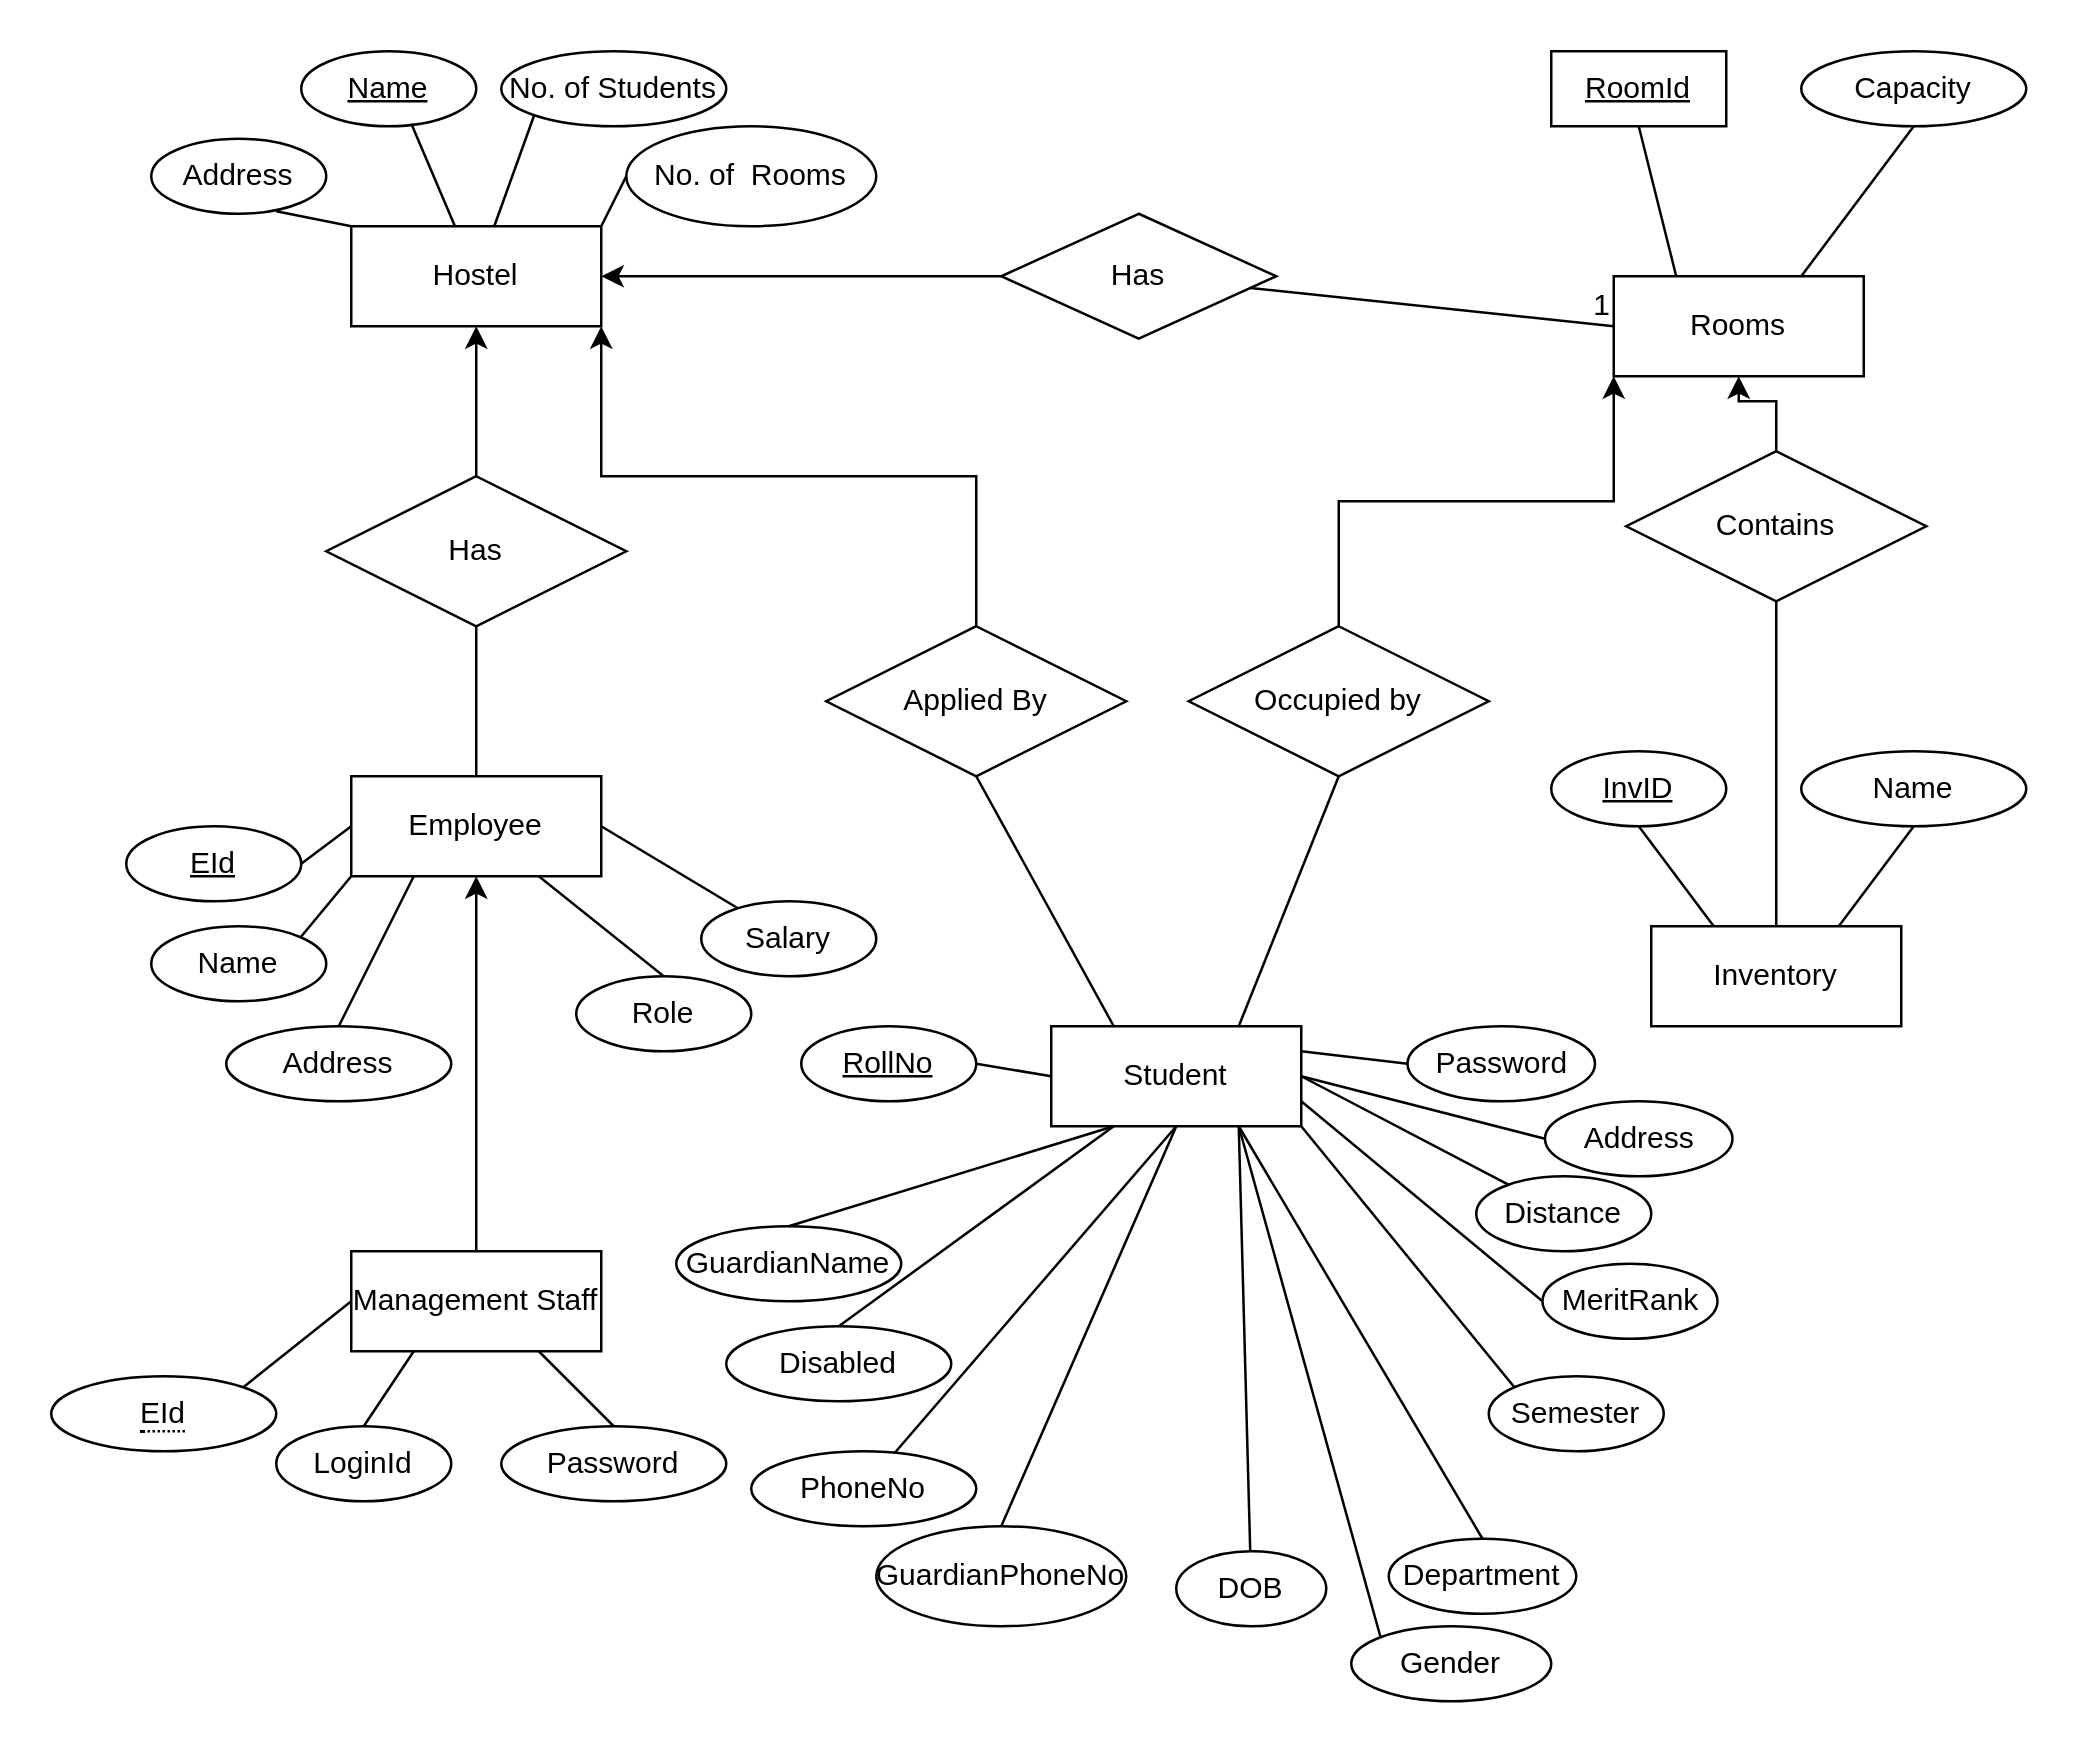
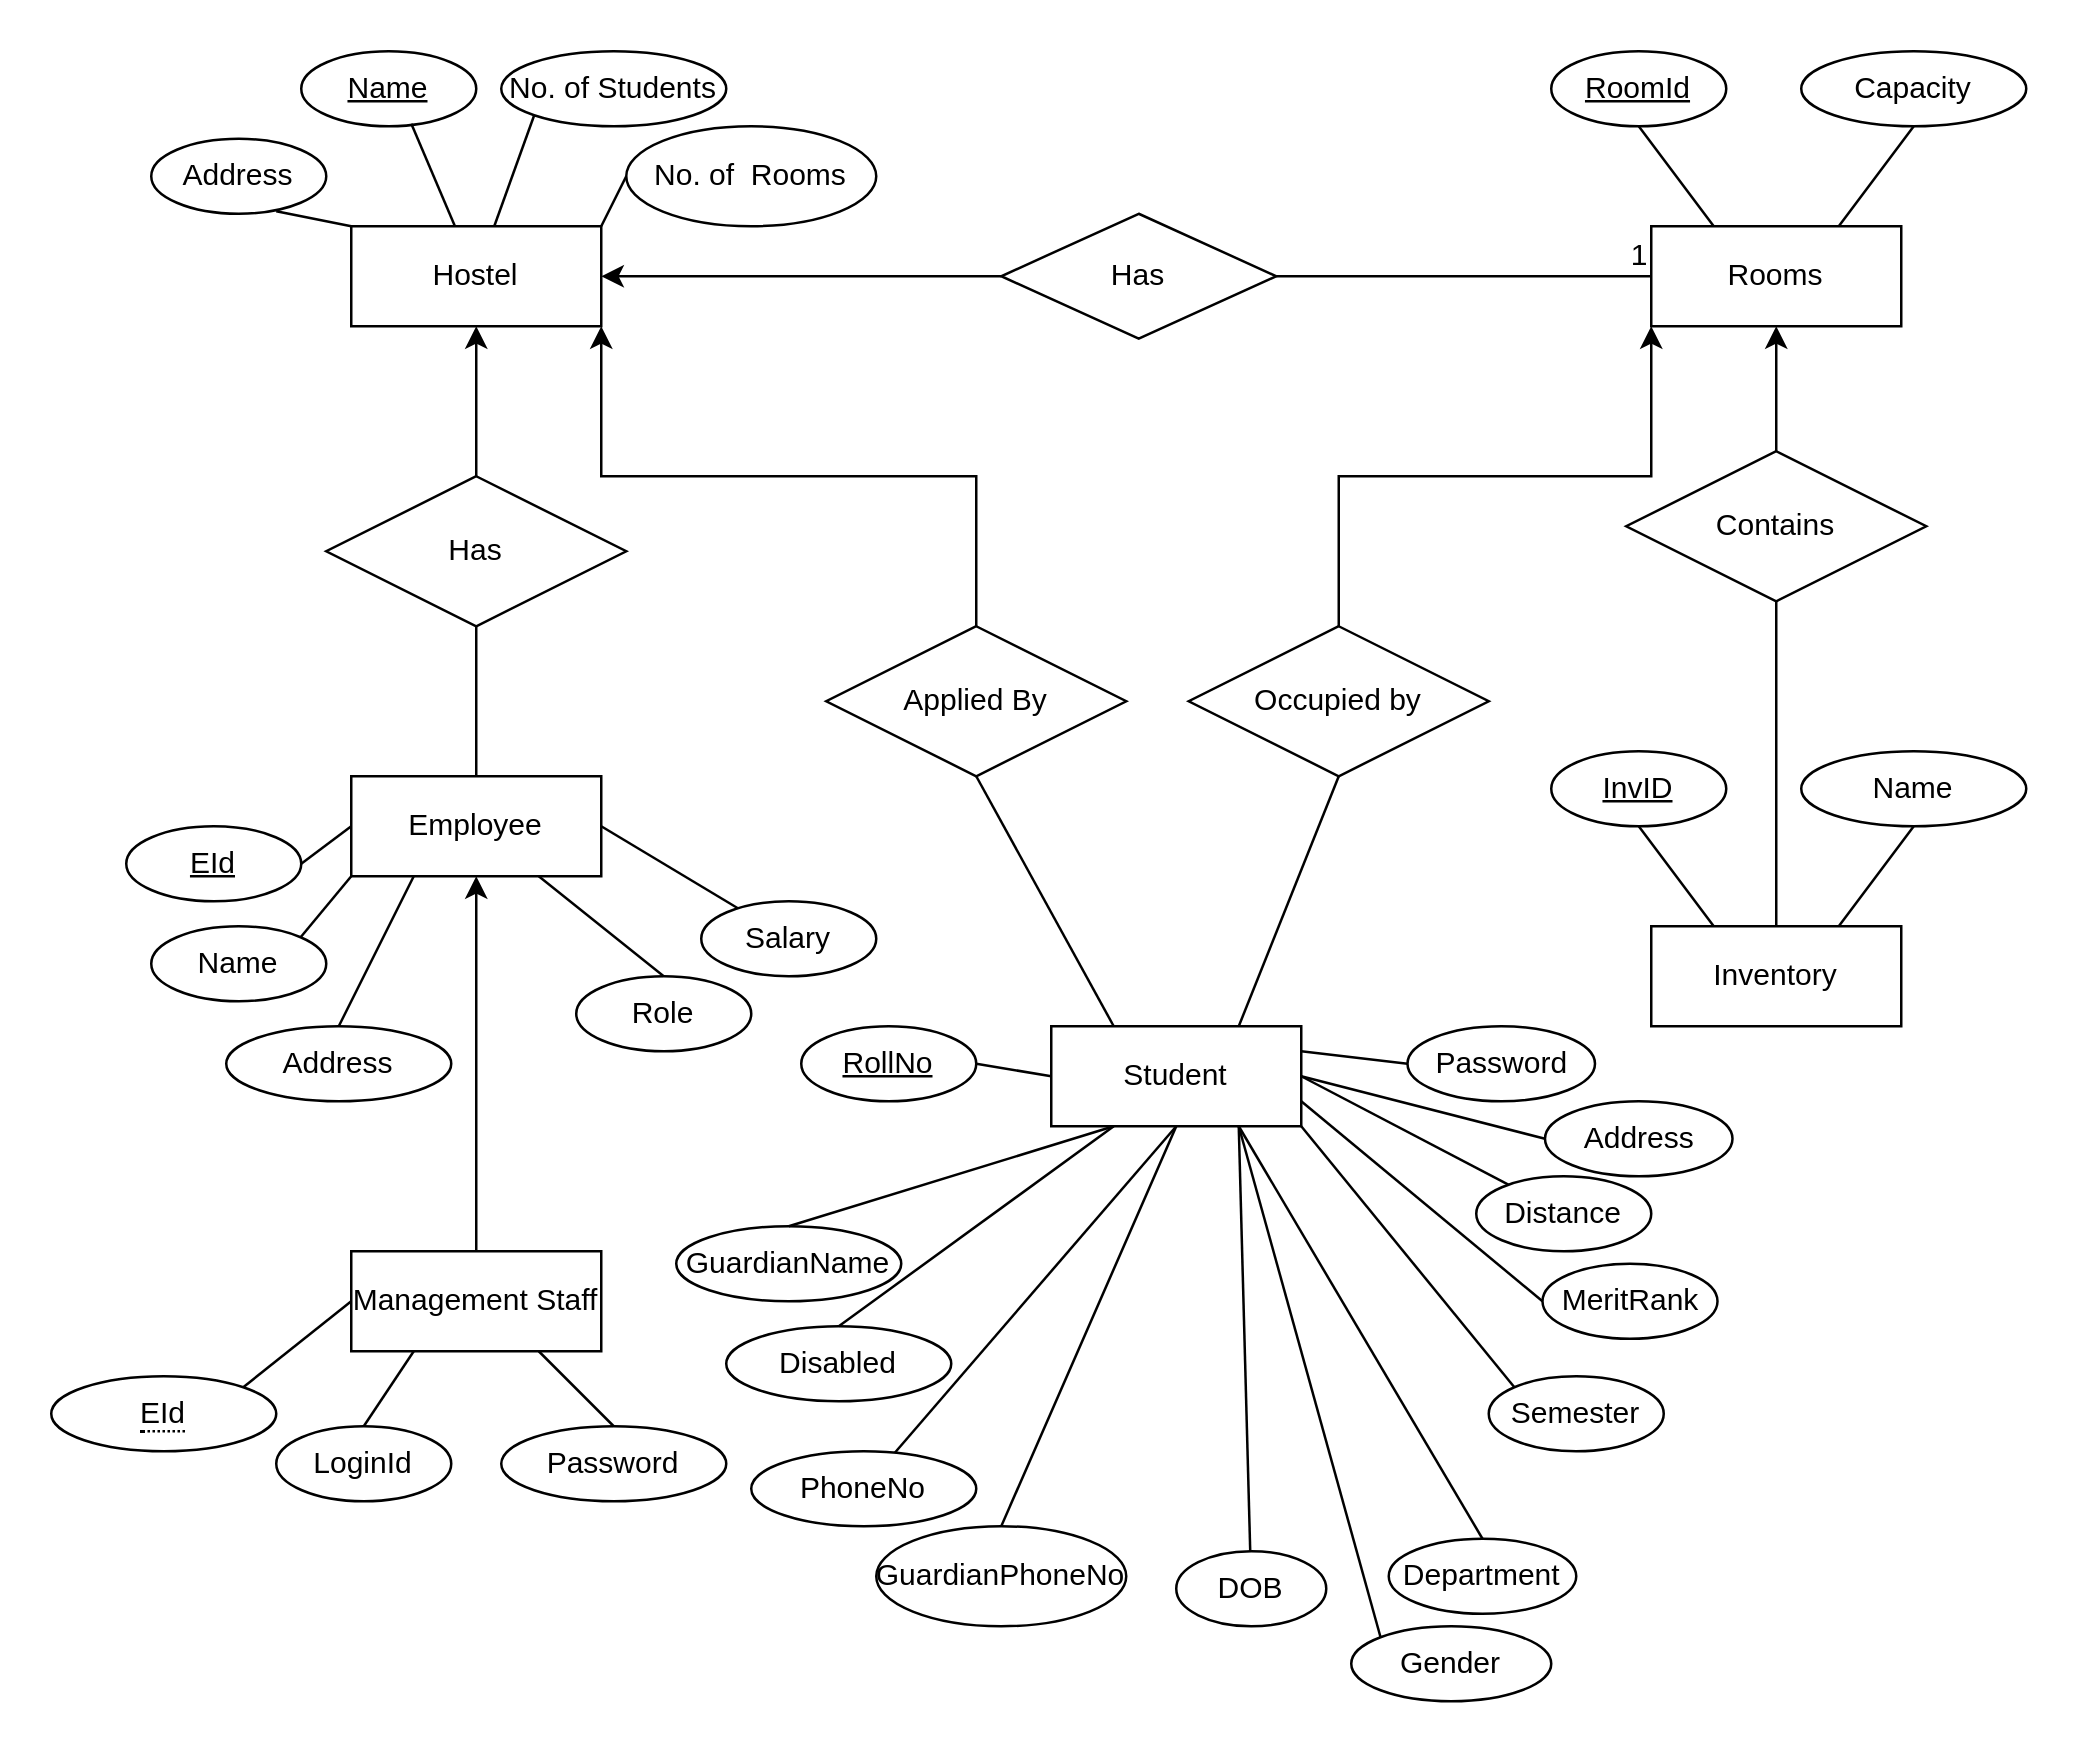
node "RoomId": shape rectangle -> ellipse
node "Rooms": moved (1739, 326) -> (1776, 276)
